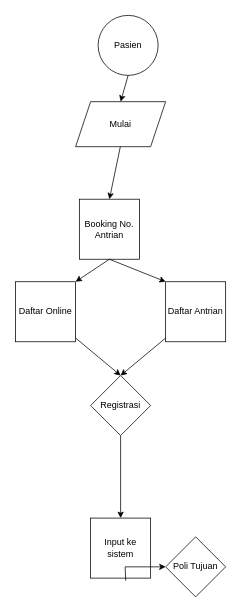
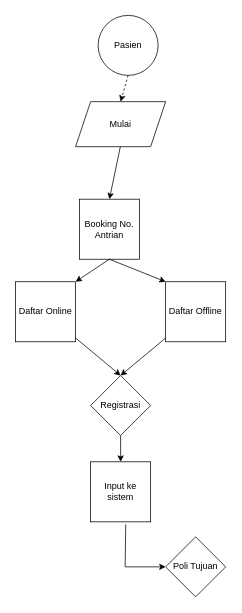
edge "Pasien" -> "Mulai": style solid -> dashed
node "Daftar Antrian": label "Daftar Antrian" -> "Daftar Offline"
node "Input ke sistem": moved (120, 548) -> (120, 492)
